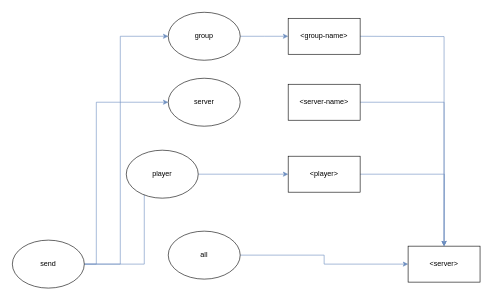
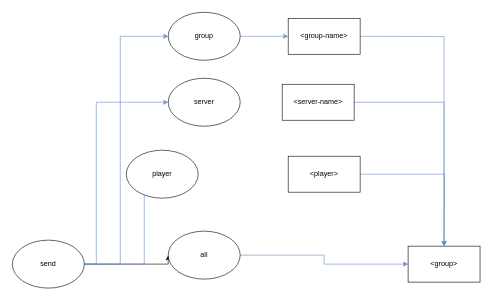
node "<server-name>": moved (324, 102) -> (318, 102)
edge "player" -> "<player>": removed
edge "send" -> "all": added
node "<server>": label "<server>" -> "<group>"
